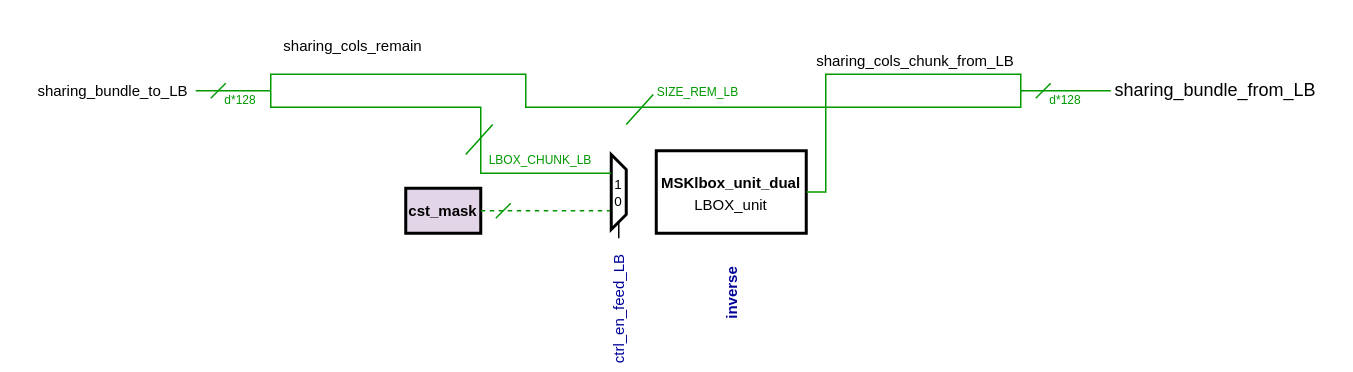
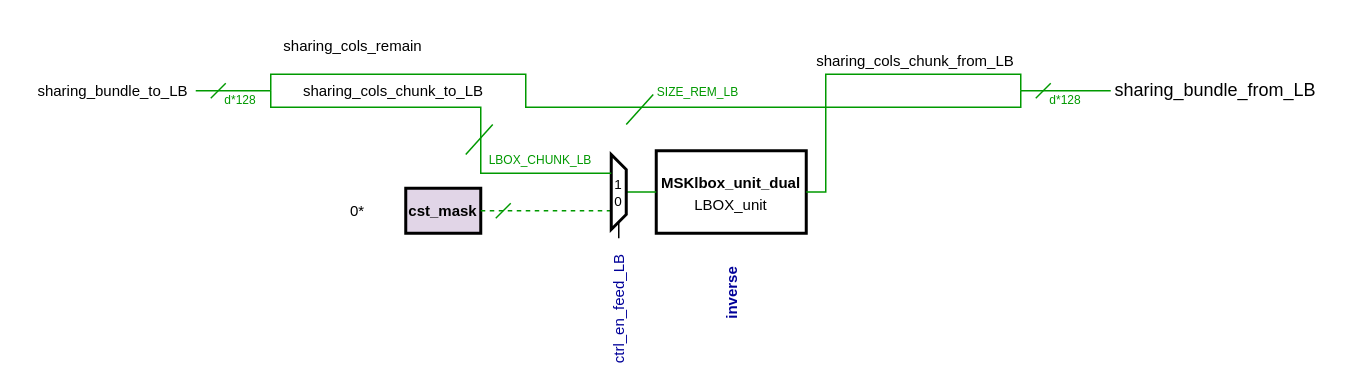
node "sharing_cols_chunk_to_LB": added
edge "1 0" -- "MSKlbox_unit_dual LBOX_unit": added
node "0*": added
